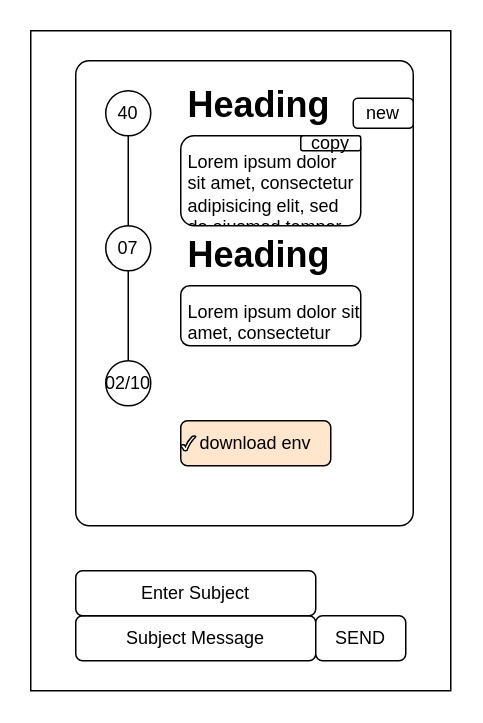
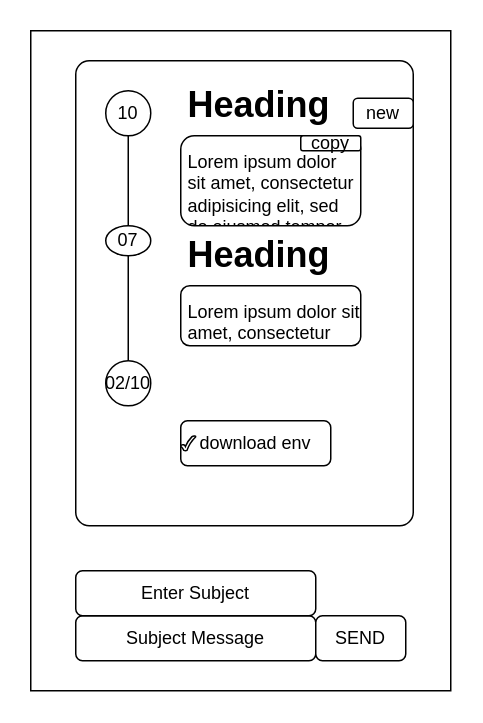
node "40": label "40" -> "10"
node "07": size 45x45 -> 45x30
node "download env": fillcolor #ffe6cc -> #ffffff
